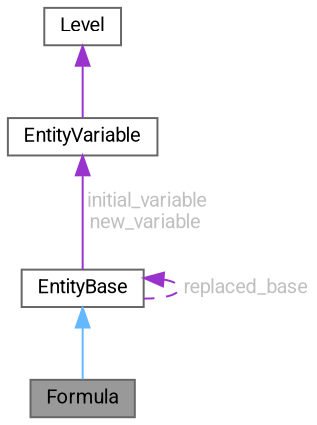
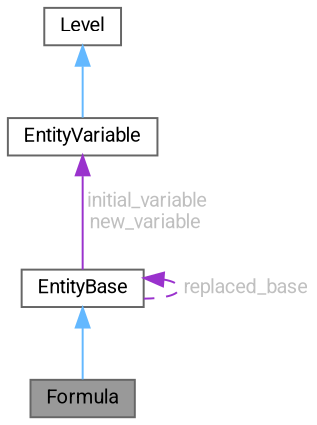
edge "EntityVariable" -> "Level": color darkorchid3 -> steelblue1
